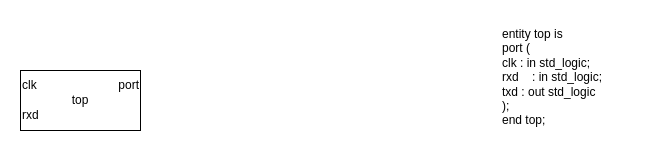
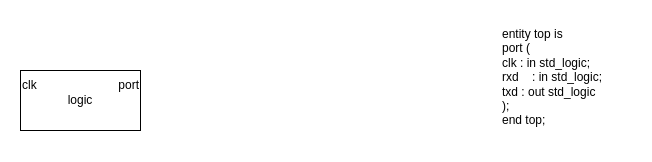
node "top": label "top" -> "logic"
node "rxd": removed
